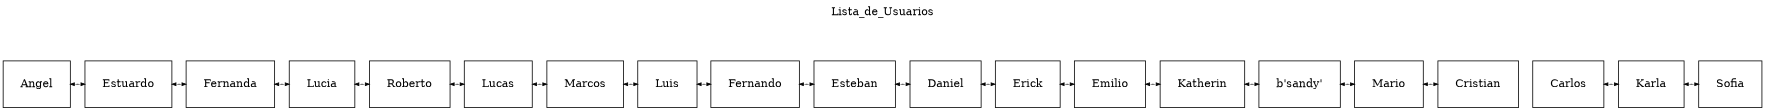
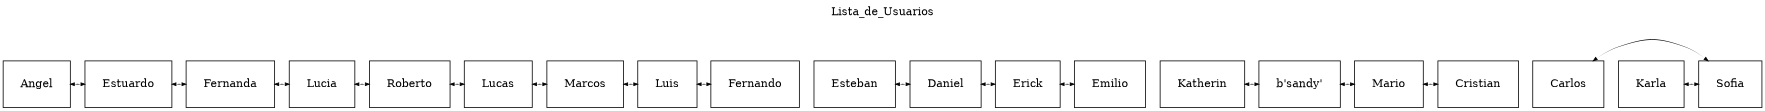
edge "Fernando" -- "Esteban": removed
edge "Emilio" -- "Katherin": removed
edge "Carlos" -- "Karla": now "Carlos" -- "Sofia"
